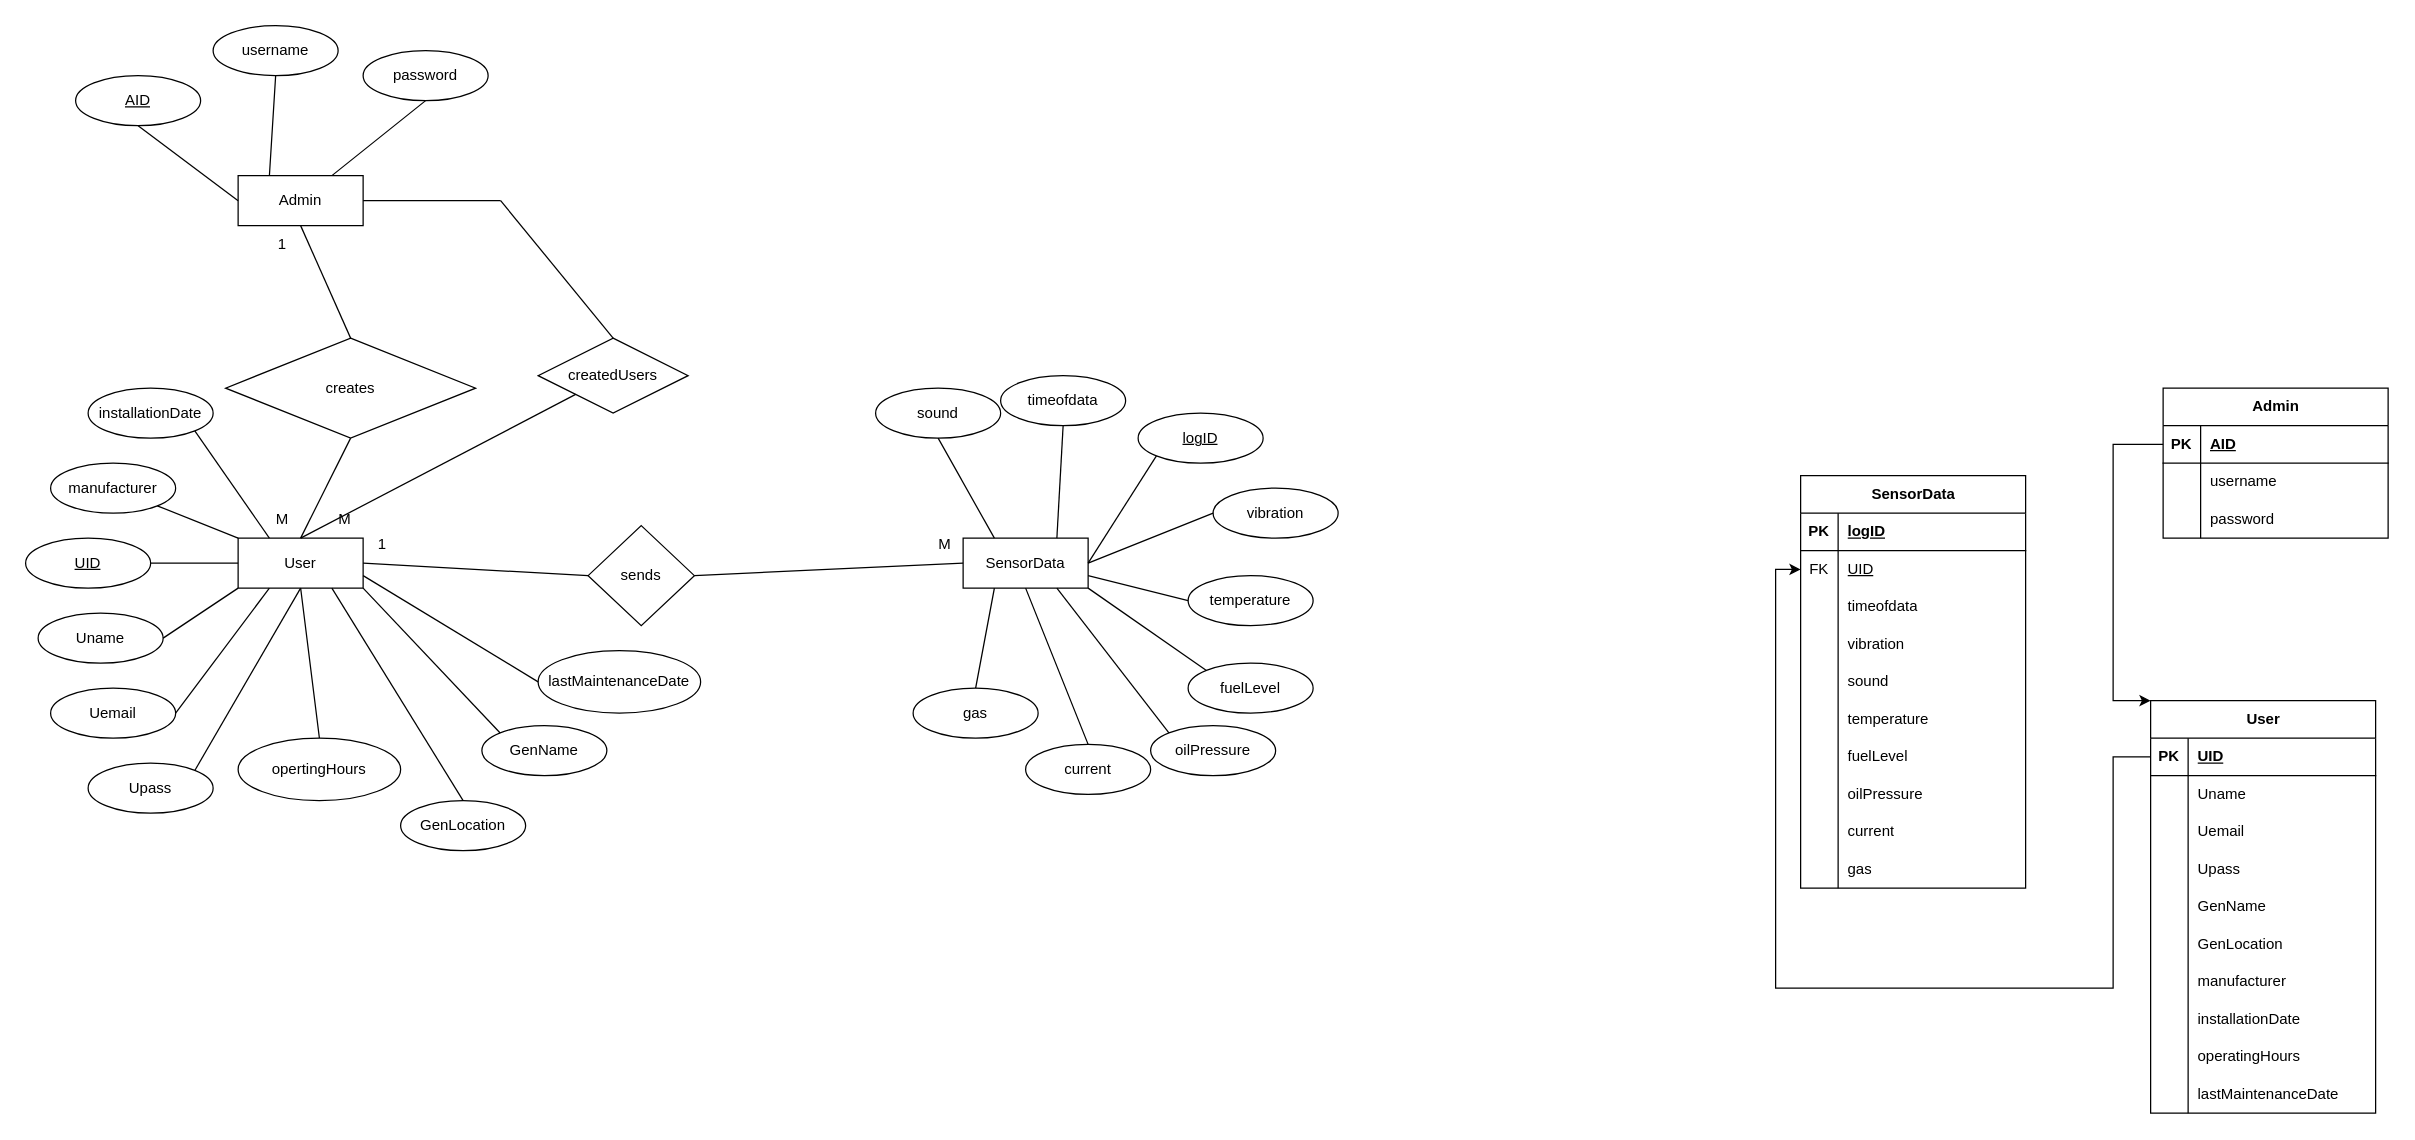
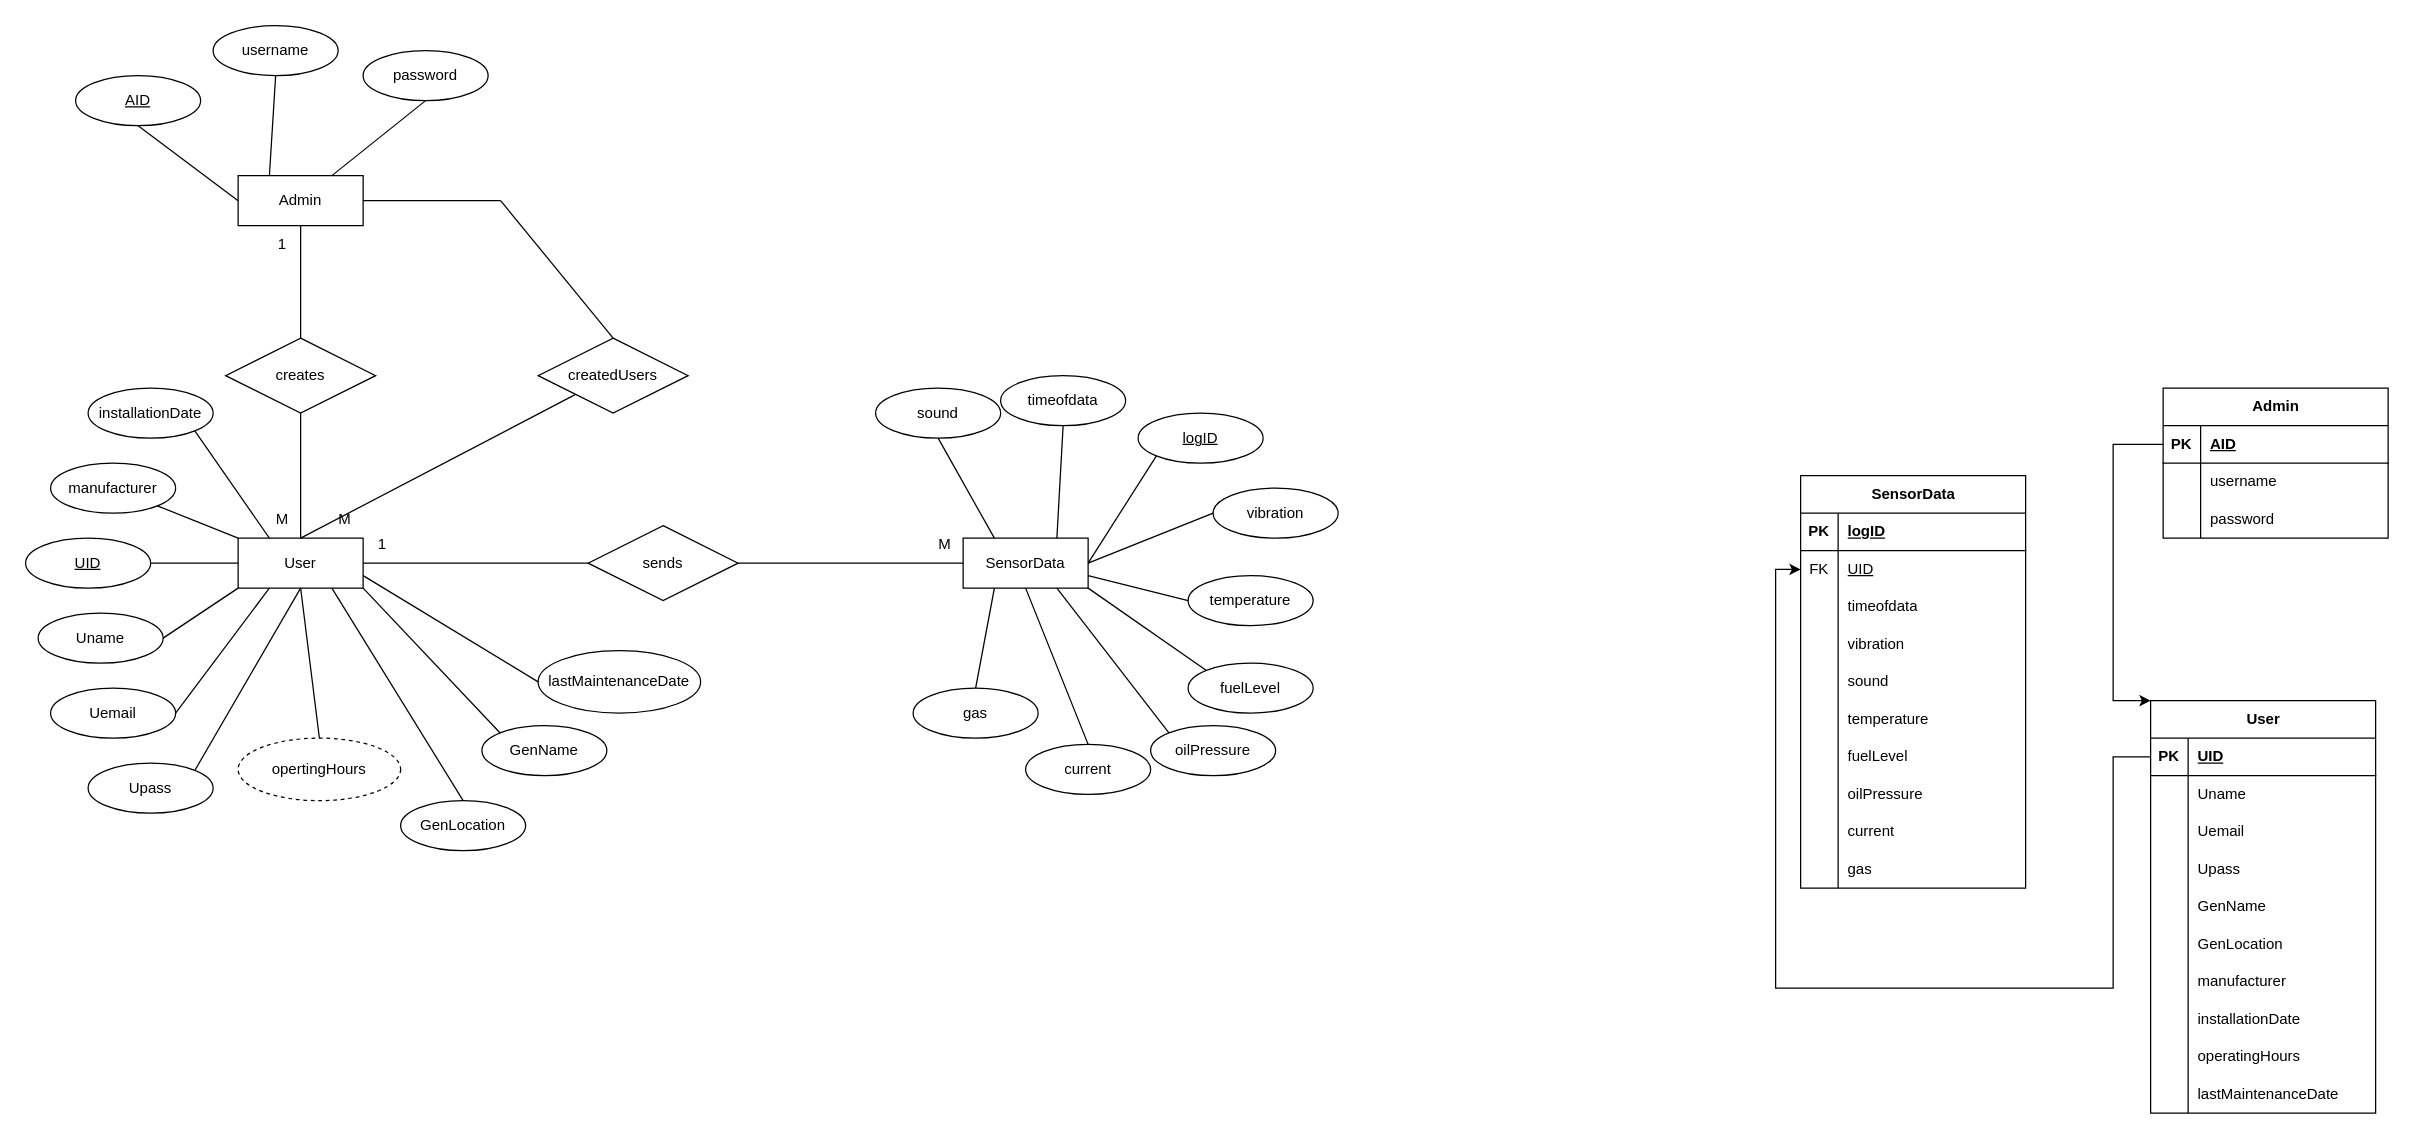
node "creates": size 250x100 -> 150x75
node "sends": size 106x100 -> 150x75
node "opertingHours": style solid -> dashed
